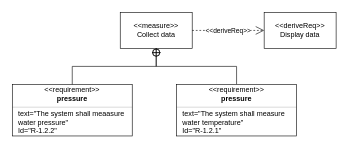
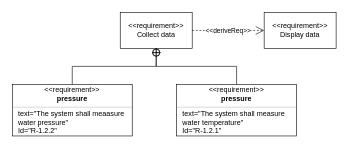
node "<<measure>> Collect data": label "<<measure>> Collect data" -> "<<requirement>> Collect data"
node "<<deriveReq>> Display data": label "<<deriveReq>> Display data" -> "<<requirement>> Display data"
